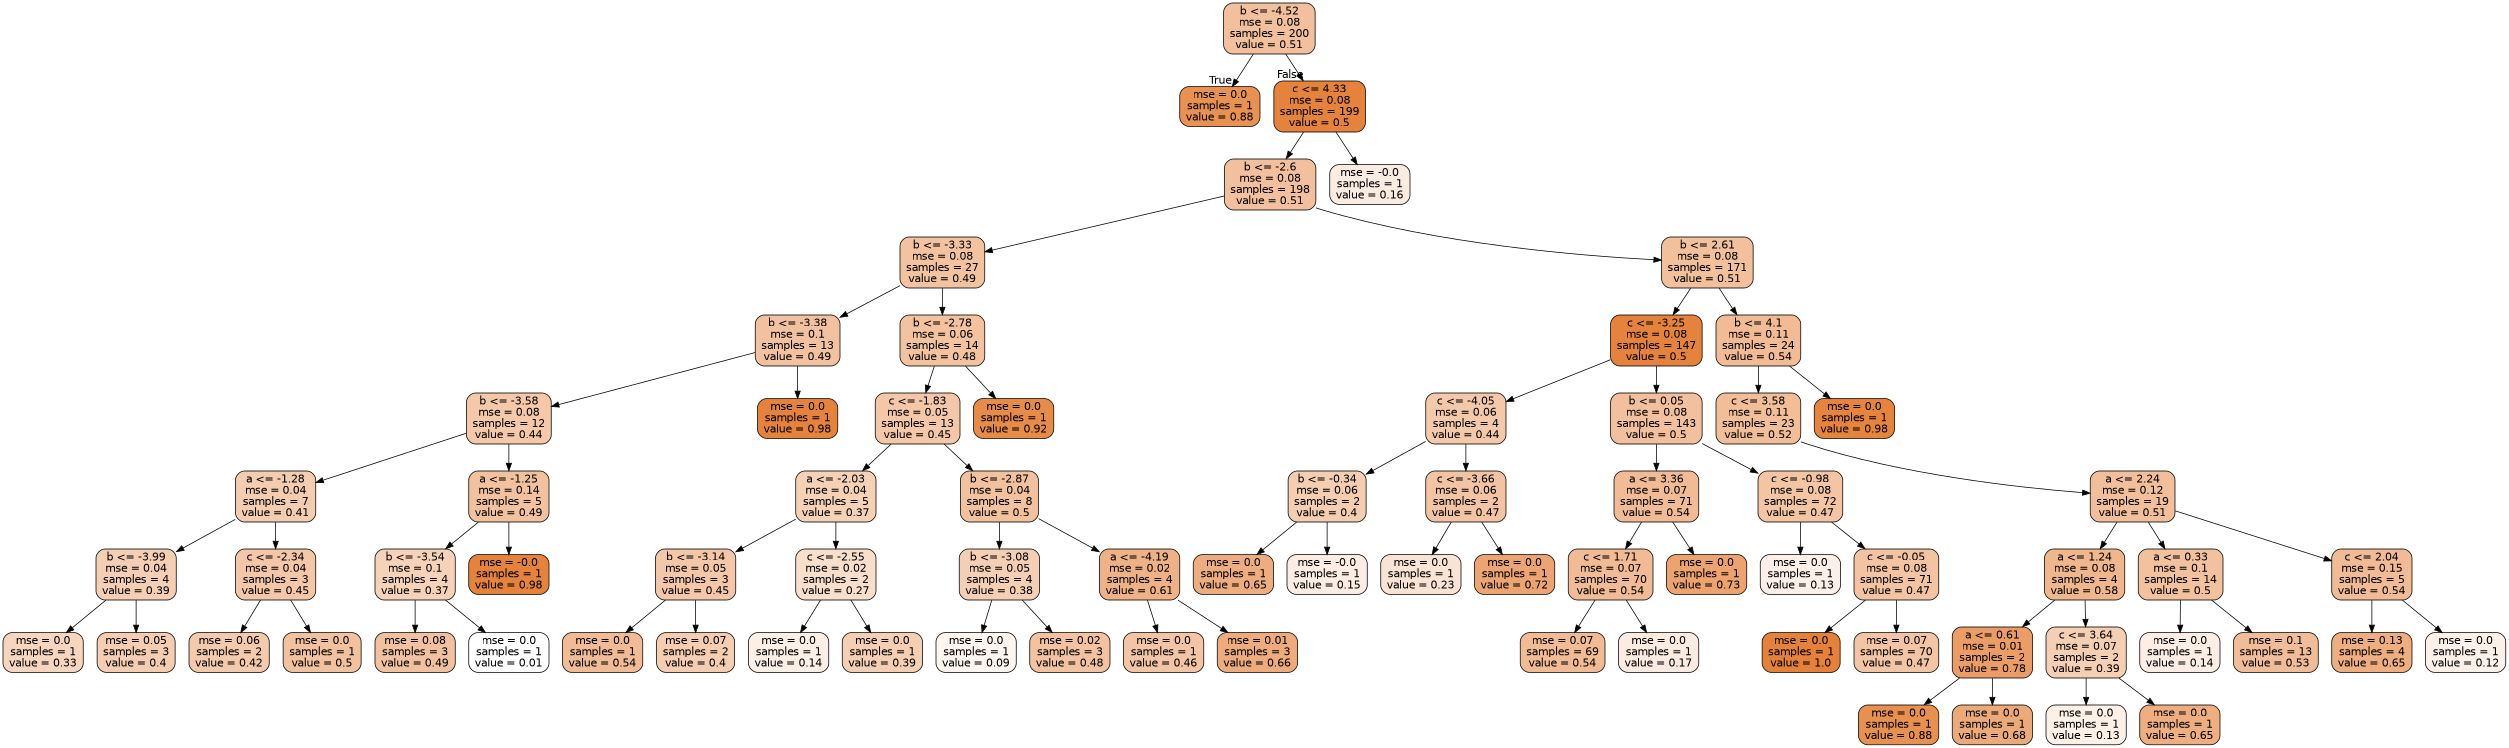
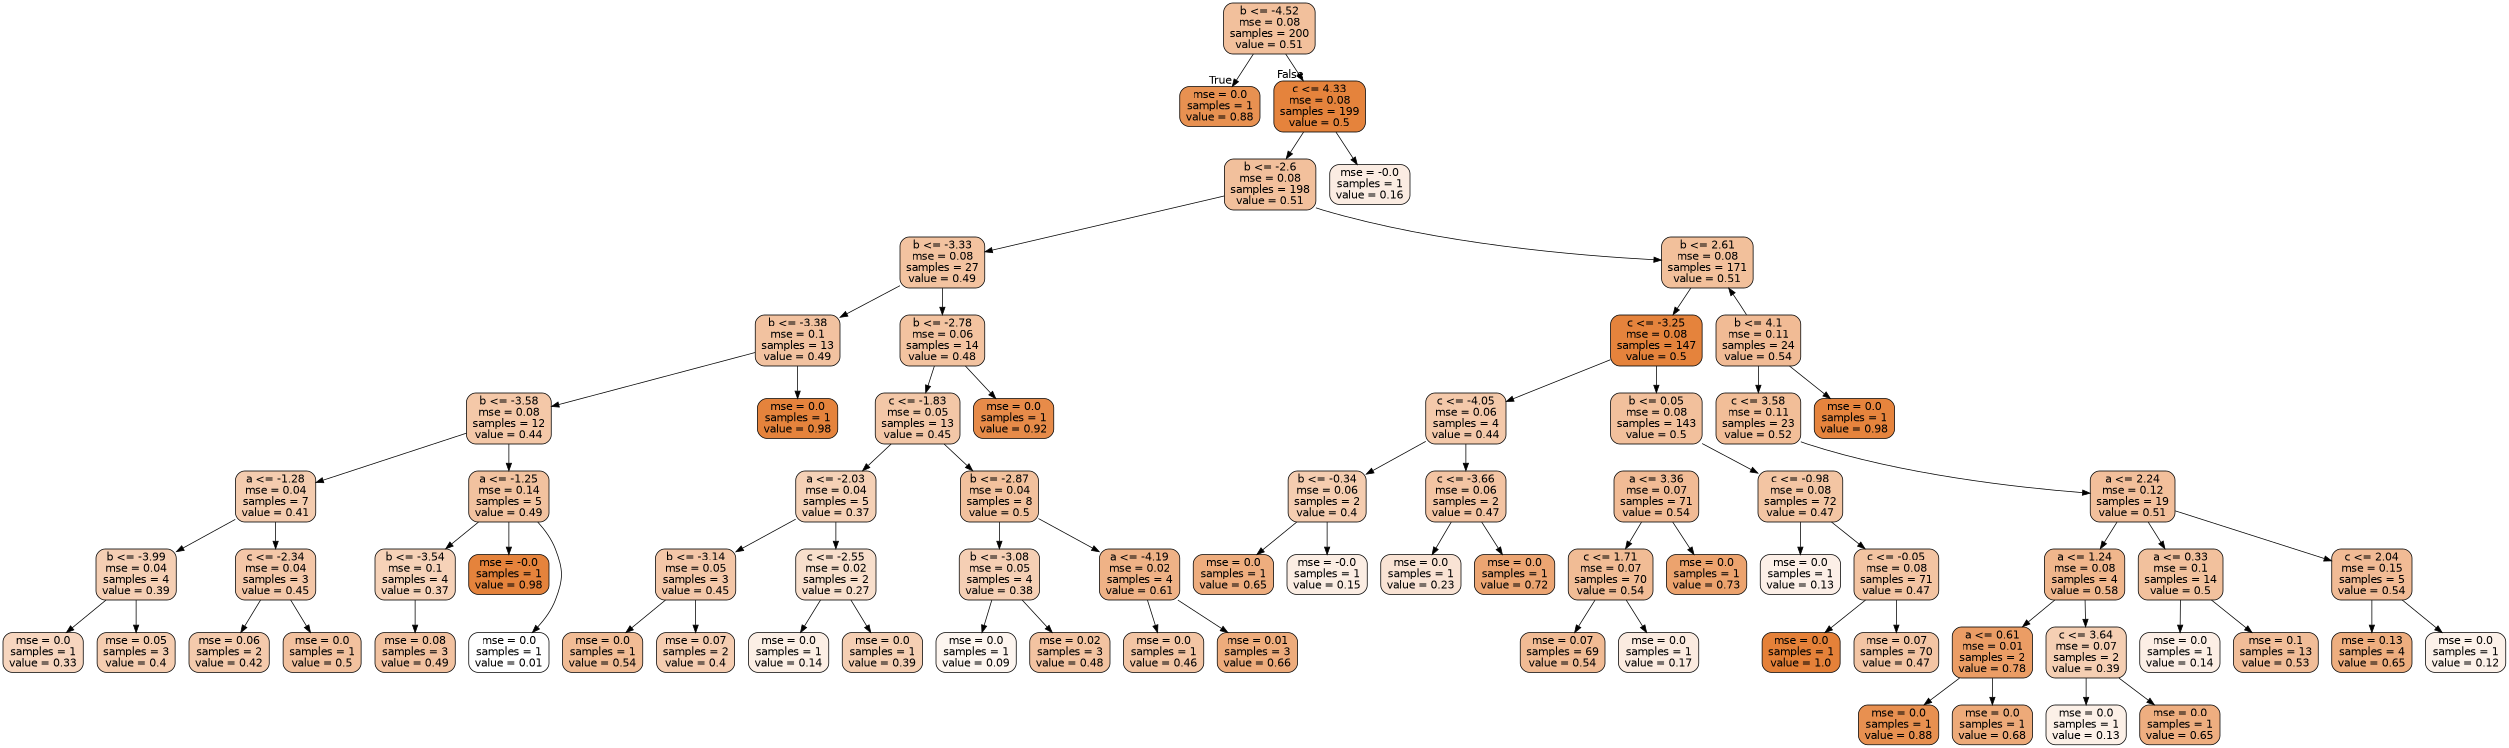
edge "b <= 2.61 mse = 0.08 samples = 171 value = 0.51" -> "b <= 4.1 mse = 0.11 samples = 24 value = 0.54": reversed
edge "b <= 0.05 mse = 0.08 samples = 143 value = 0.5" -> "a <= 3.36 mse = 0.07 samples = 71 value = 0.54": removed
edge "b <= -3.54 mse = 0.1 samples = 4 value = 0.37" -> "mse = 0.0 samples = 1 value = 0.01": now "a <= -1.25 mse = 0.14 samples = 5 value = 0.49" -> "mse = 0.0 samples = 1 value = 0.01"
